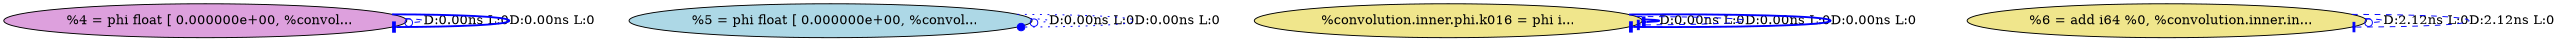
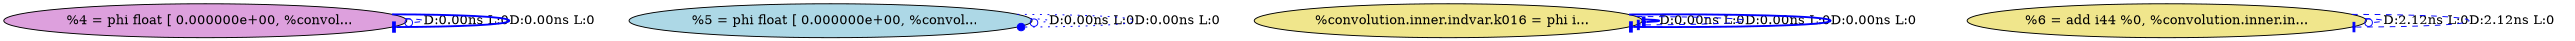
node "%convolution.inner.phi.k016 = phi i...": label "%convolution.inner.phi.k016 = phi i..." -> "%convolution.inner.indvar.k016 = phi i..."
node "%6 = add i64 %0, %convolution.inner.in...": label "%6 = add i64 %0, %convolution.inner.in..." -> "%6 = add i44 %0, %convolution.inner.in..."
